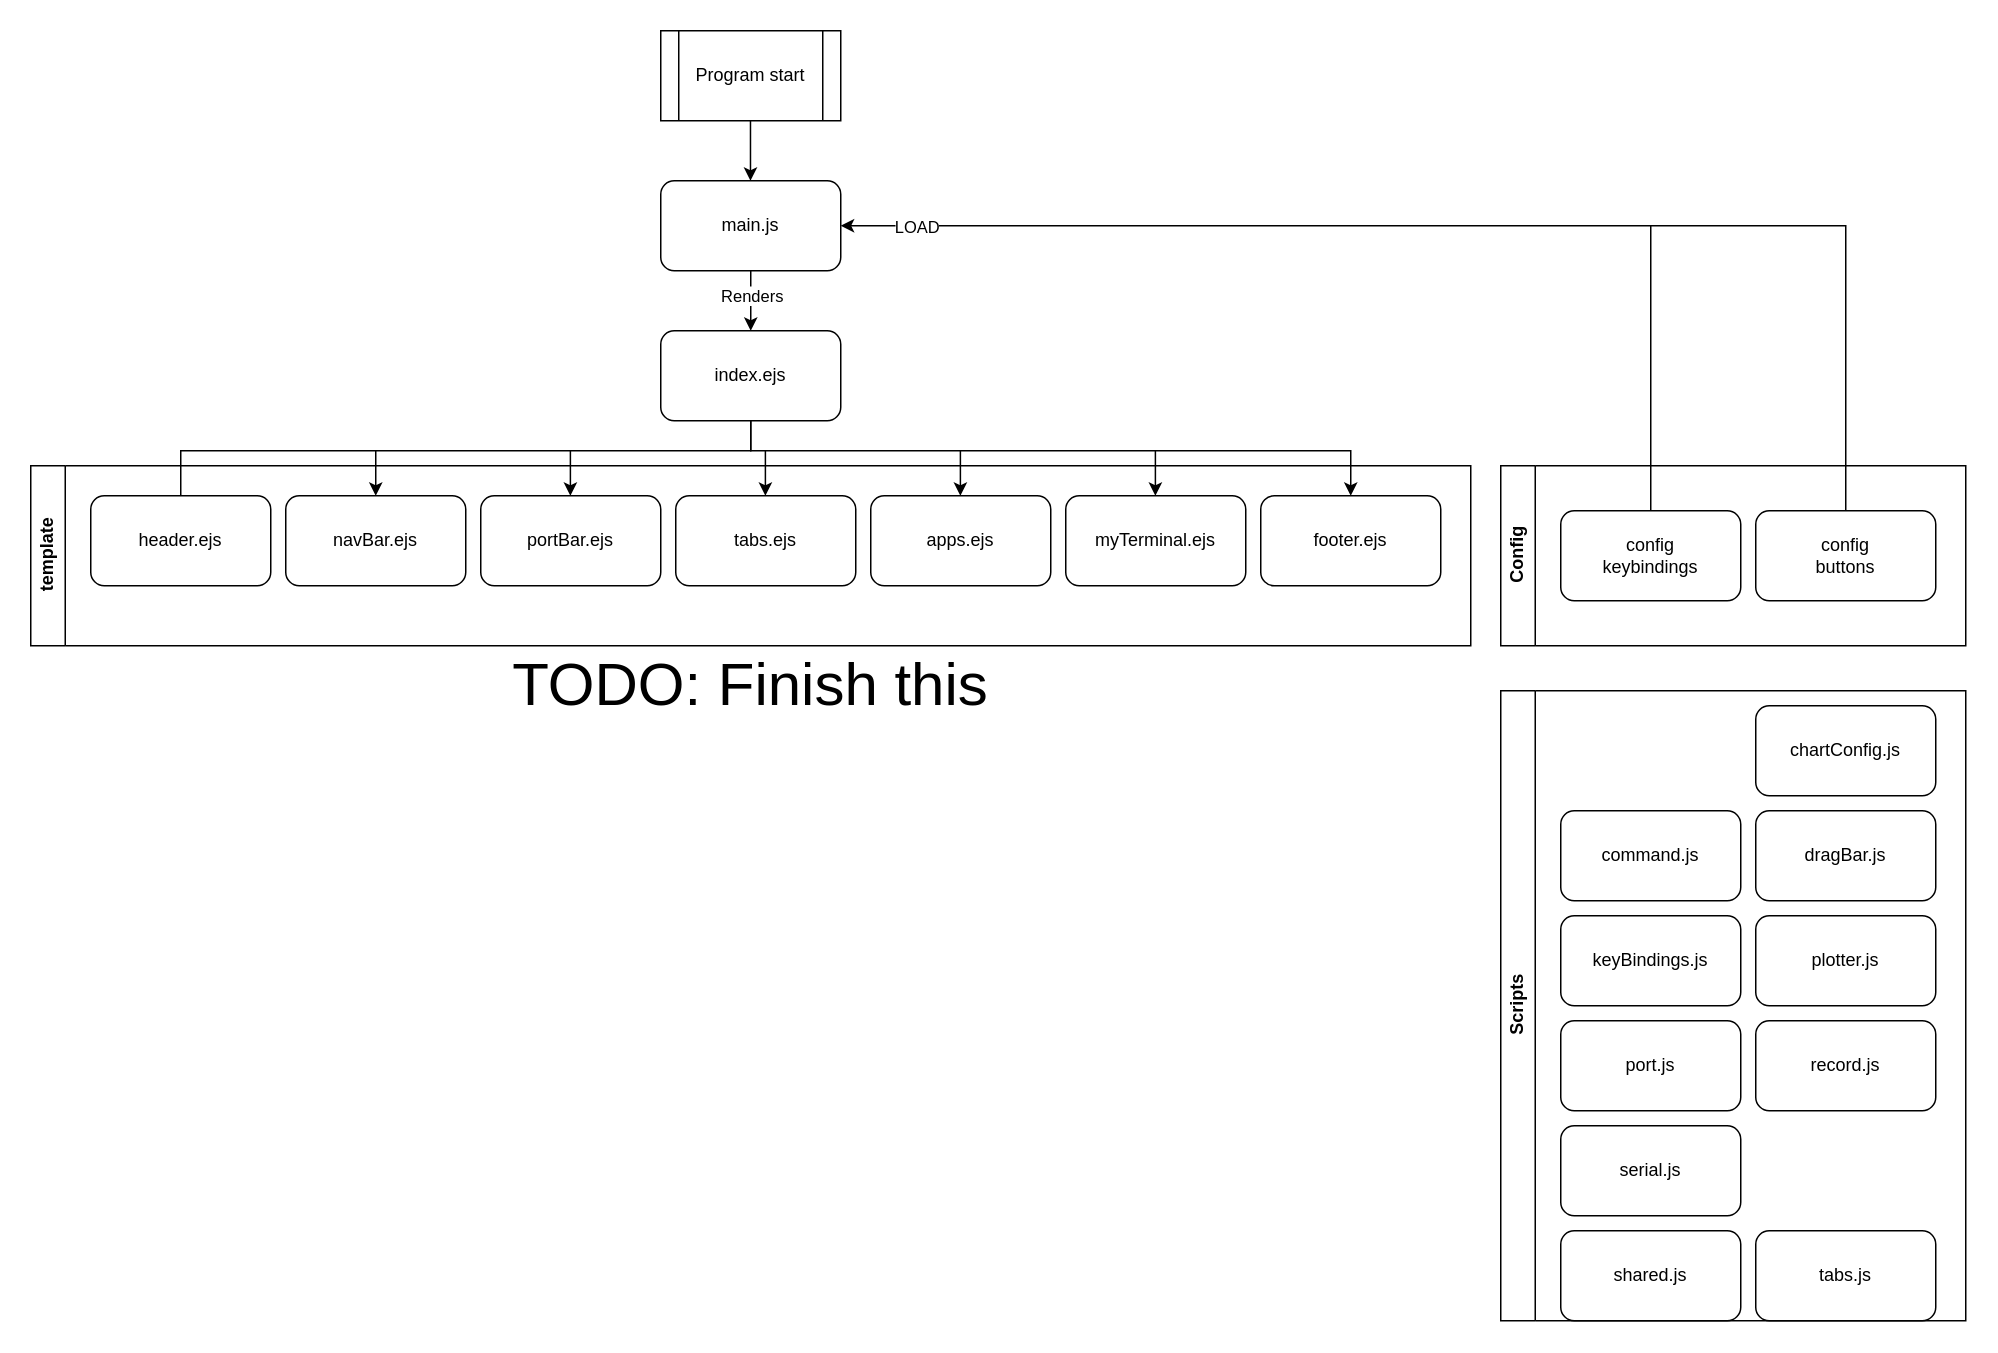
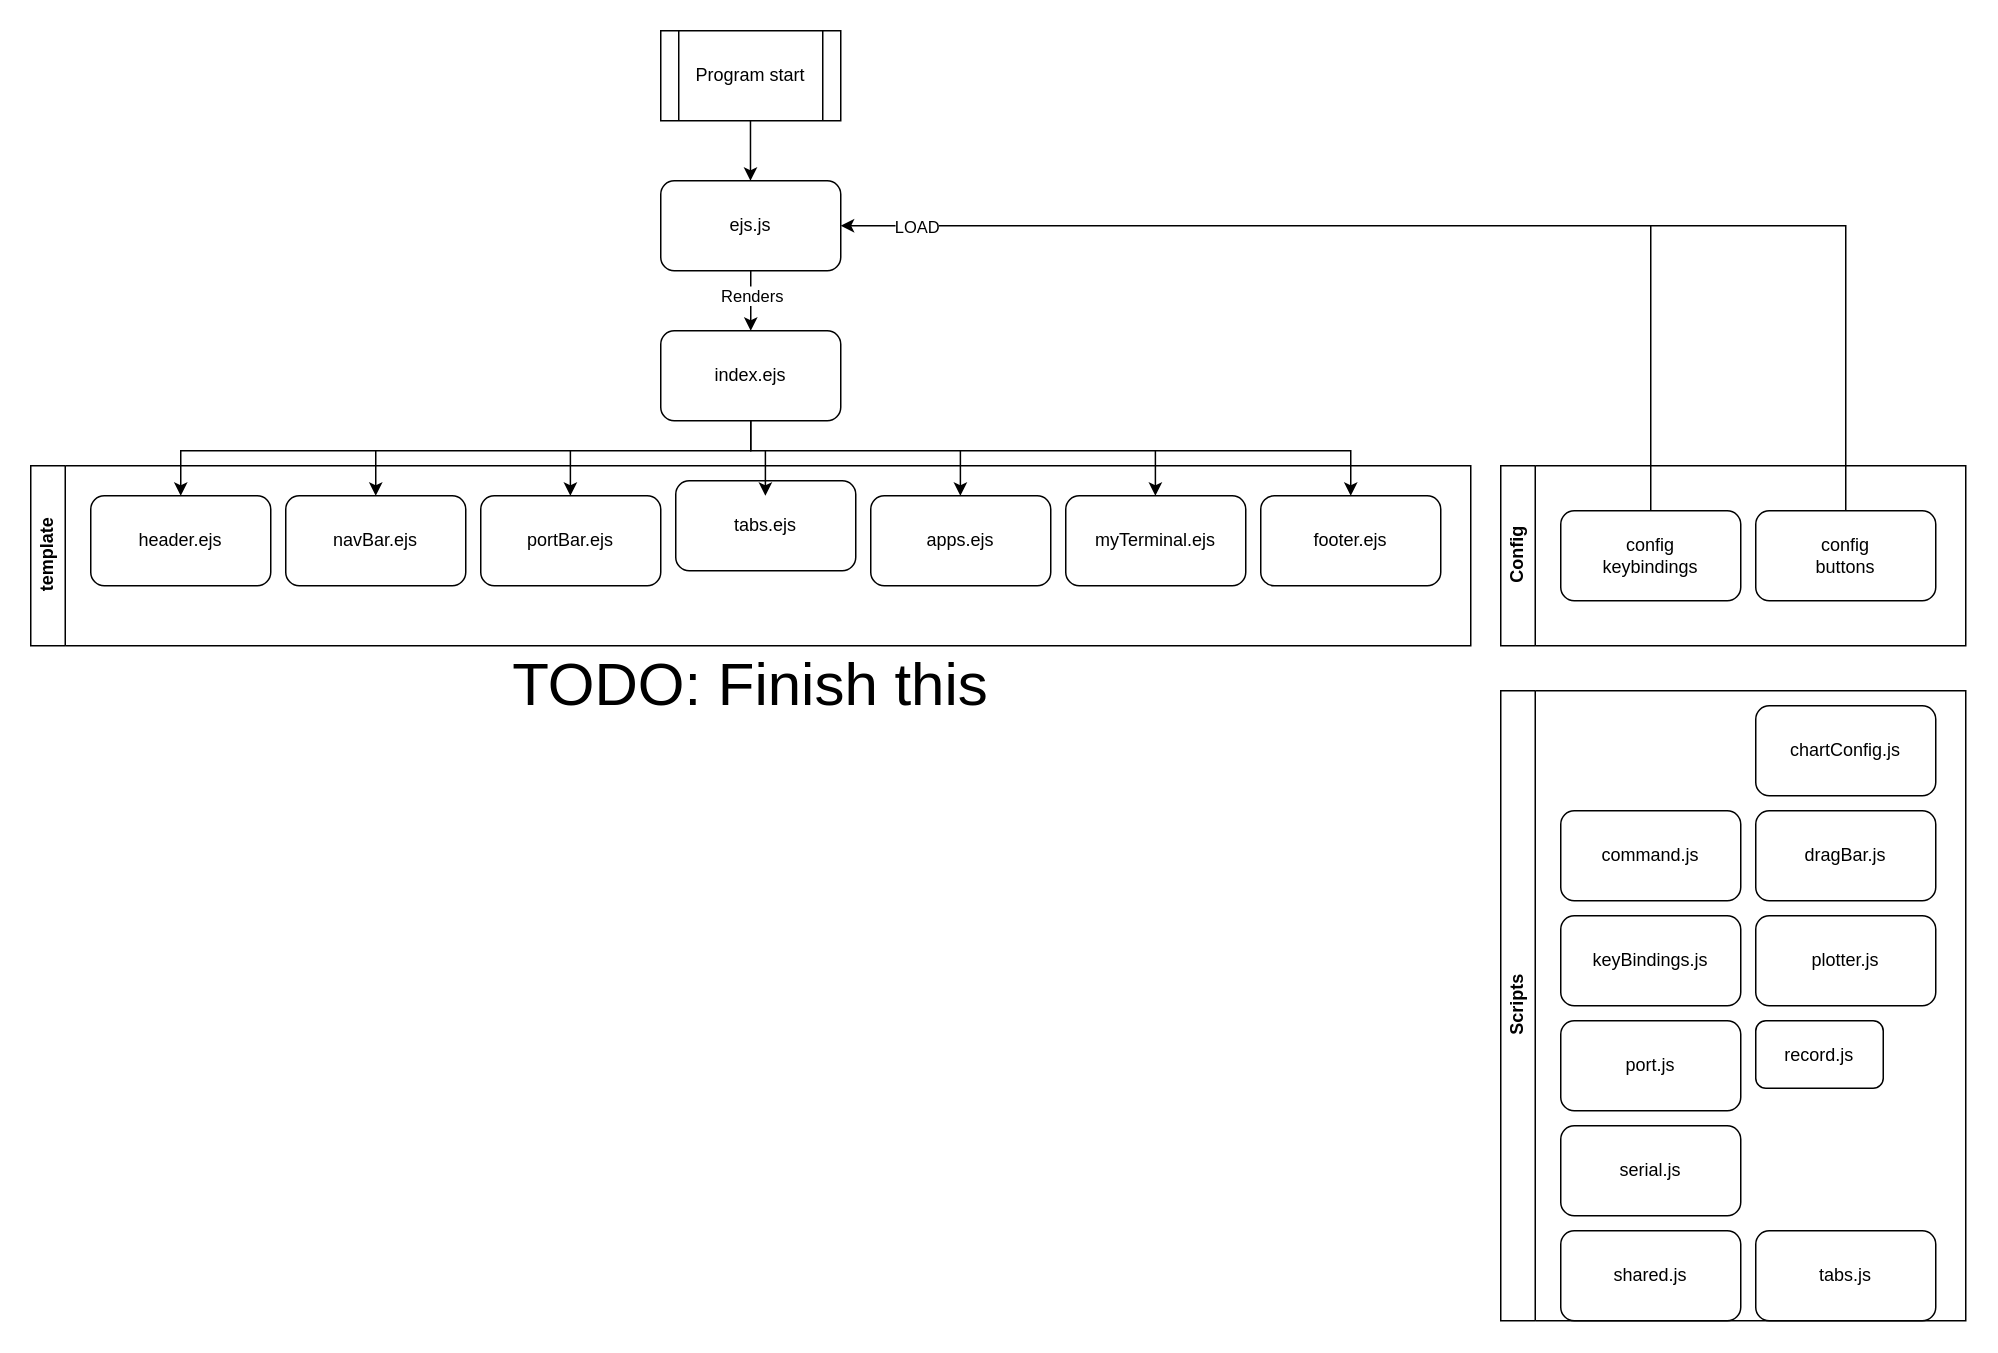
node "main.js": label "main.js" -> "ejs.js"
edge "index.ejs" -- "header.ejs": arrowhead none -> classic
node "tabs.ejs": moved (766, 541) -> (766, 526)
node "record.js": size 180x90 -> 128x68
